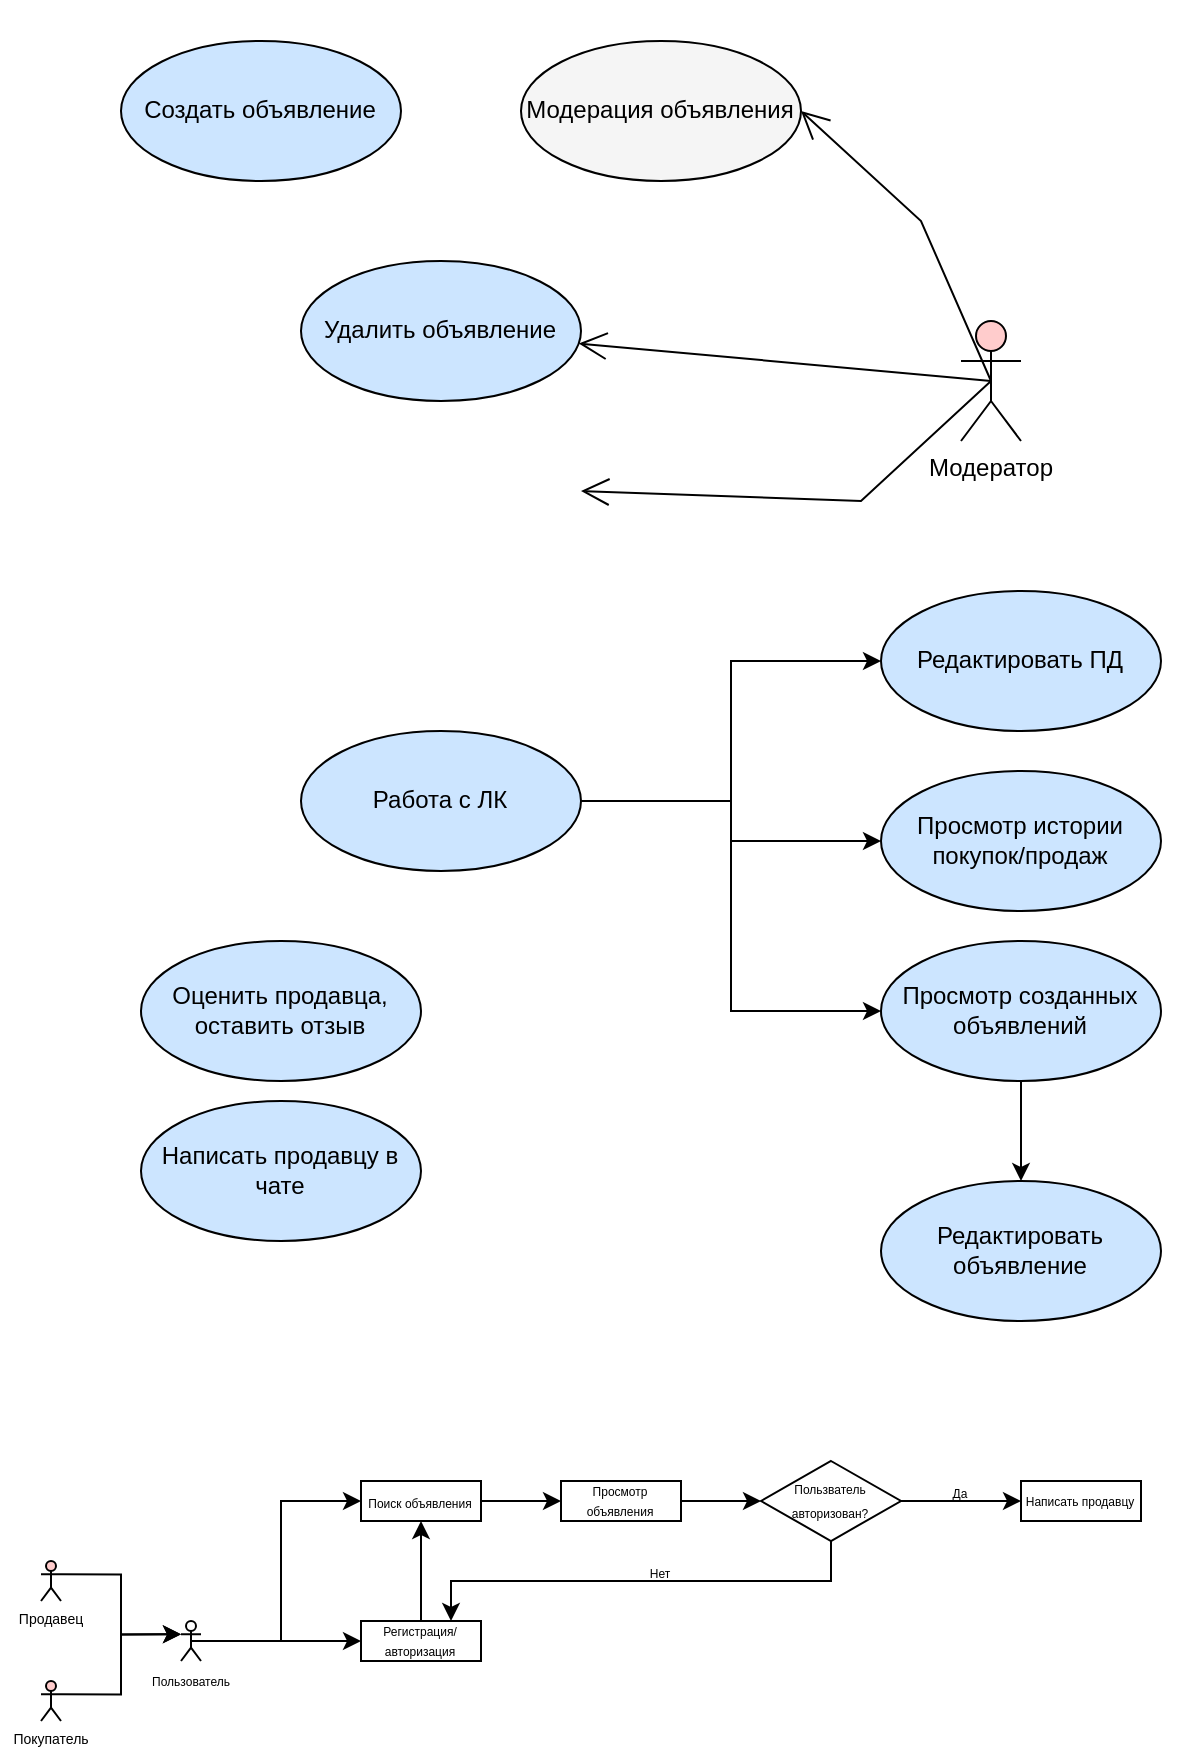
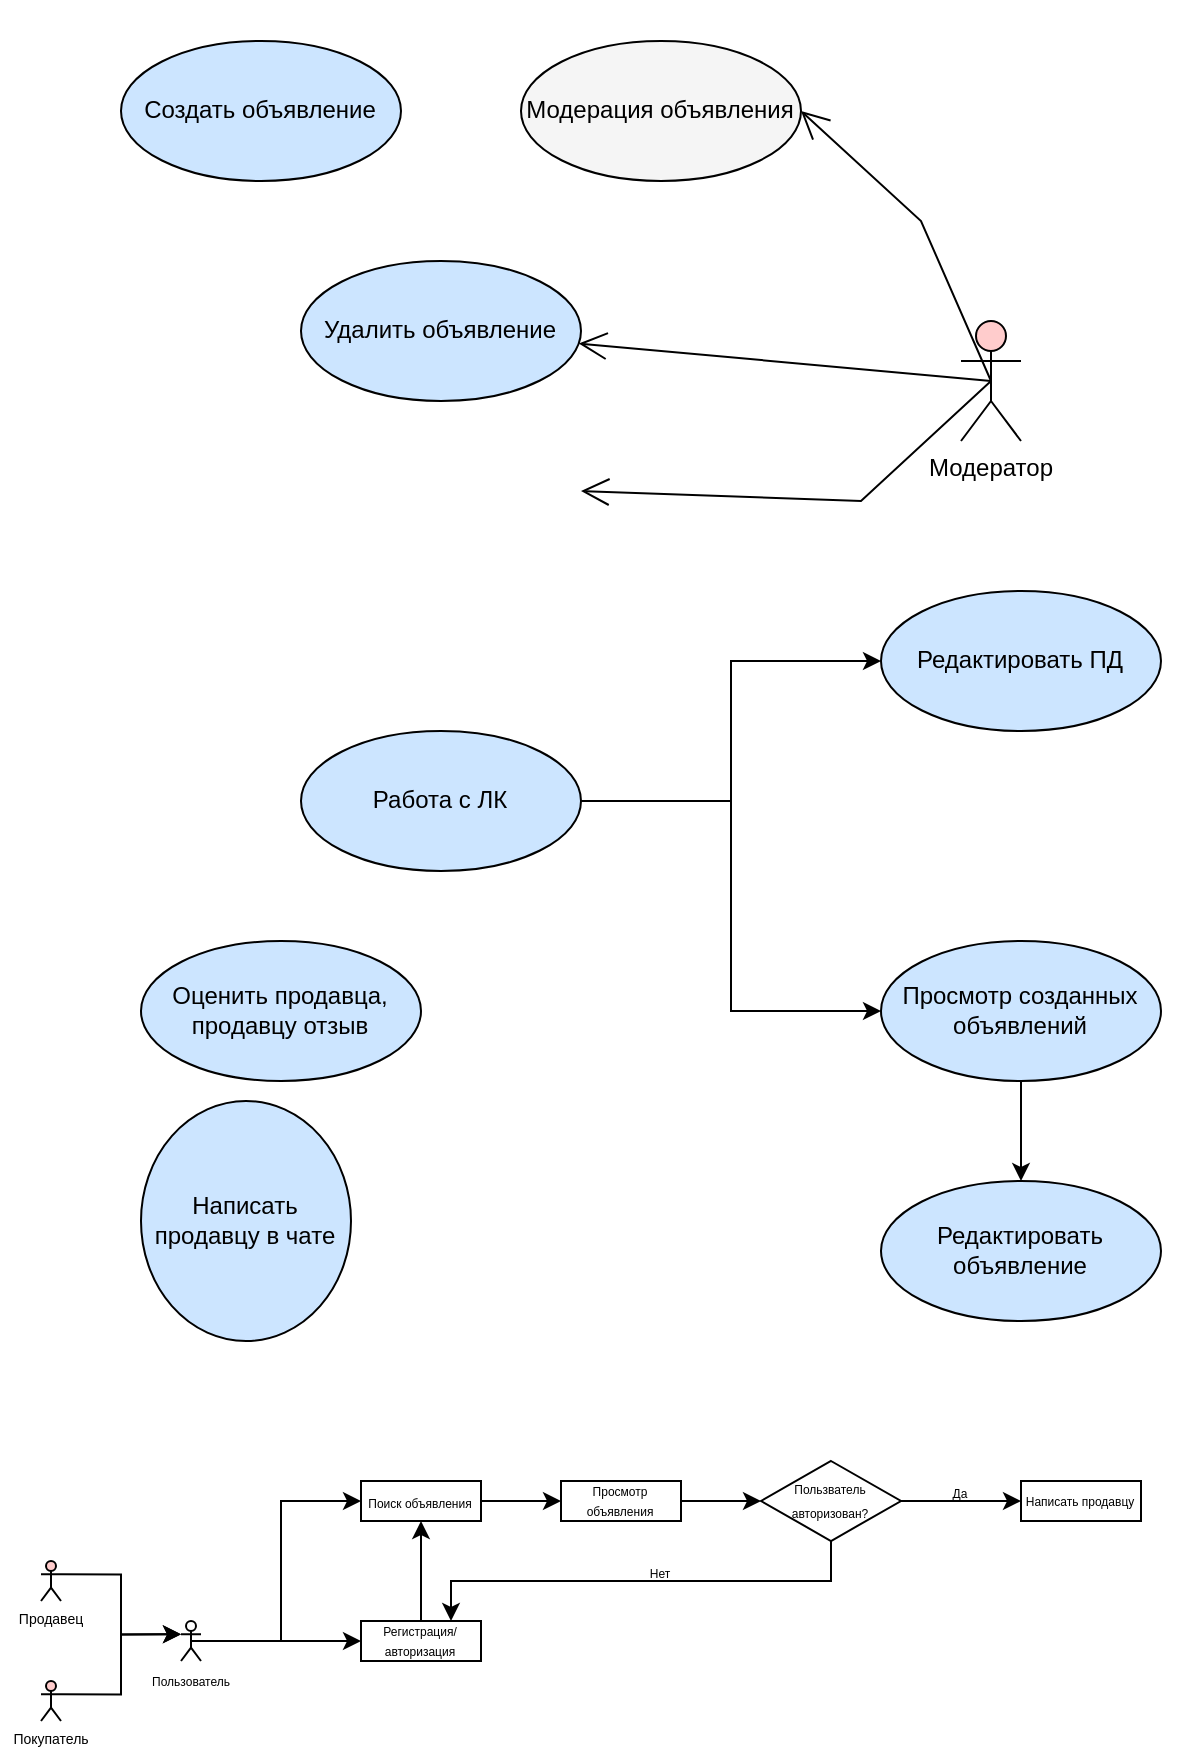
edge "Работа с ЛК" -> "Просмотр истории покупок/продаж": removed
node "Просмотр истории покупок/продаж": removed
node "Оценить продавца, оставить отзыв": label "Оценить продавца, оставить отзыв" -> "Оценить продавца, продавцу отзыв"
node "Написать продавцу в чате": size 280x140 -> 210x240
